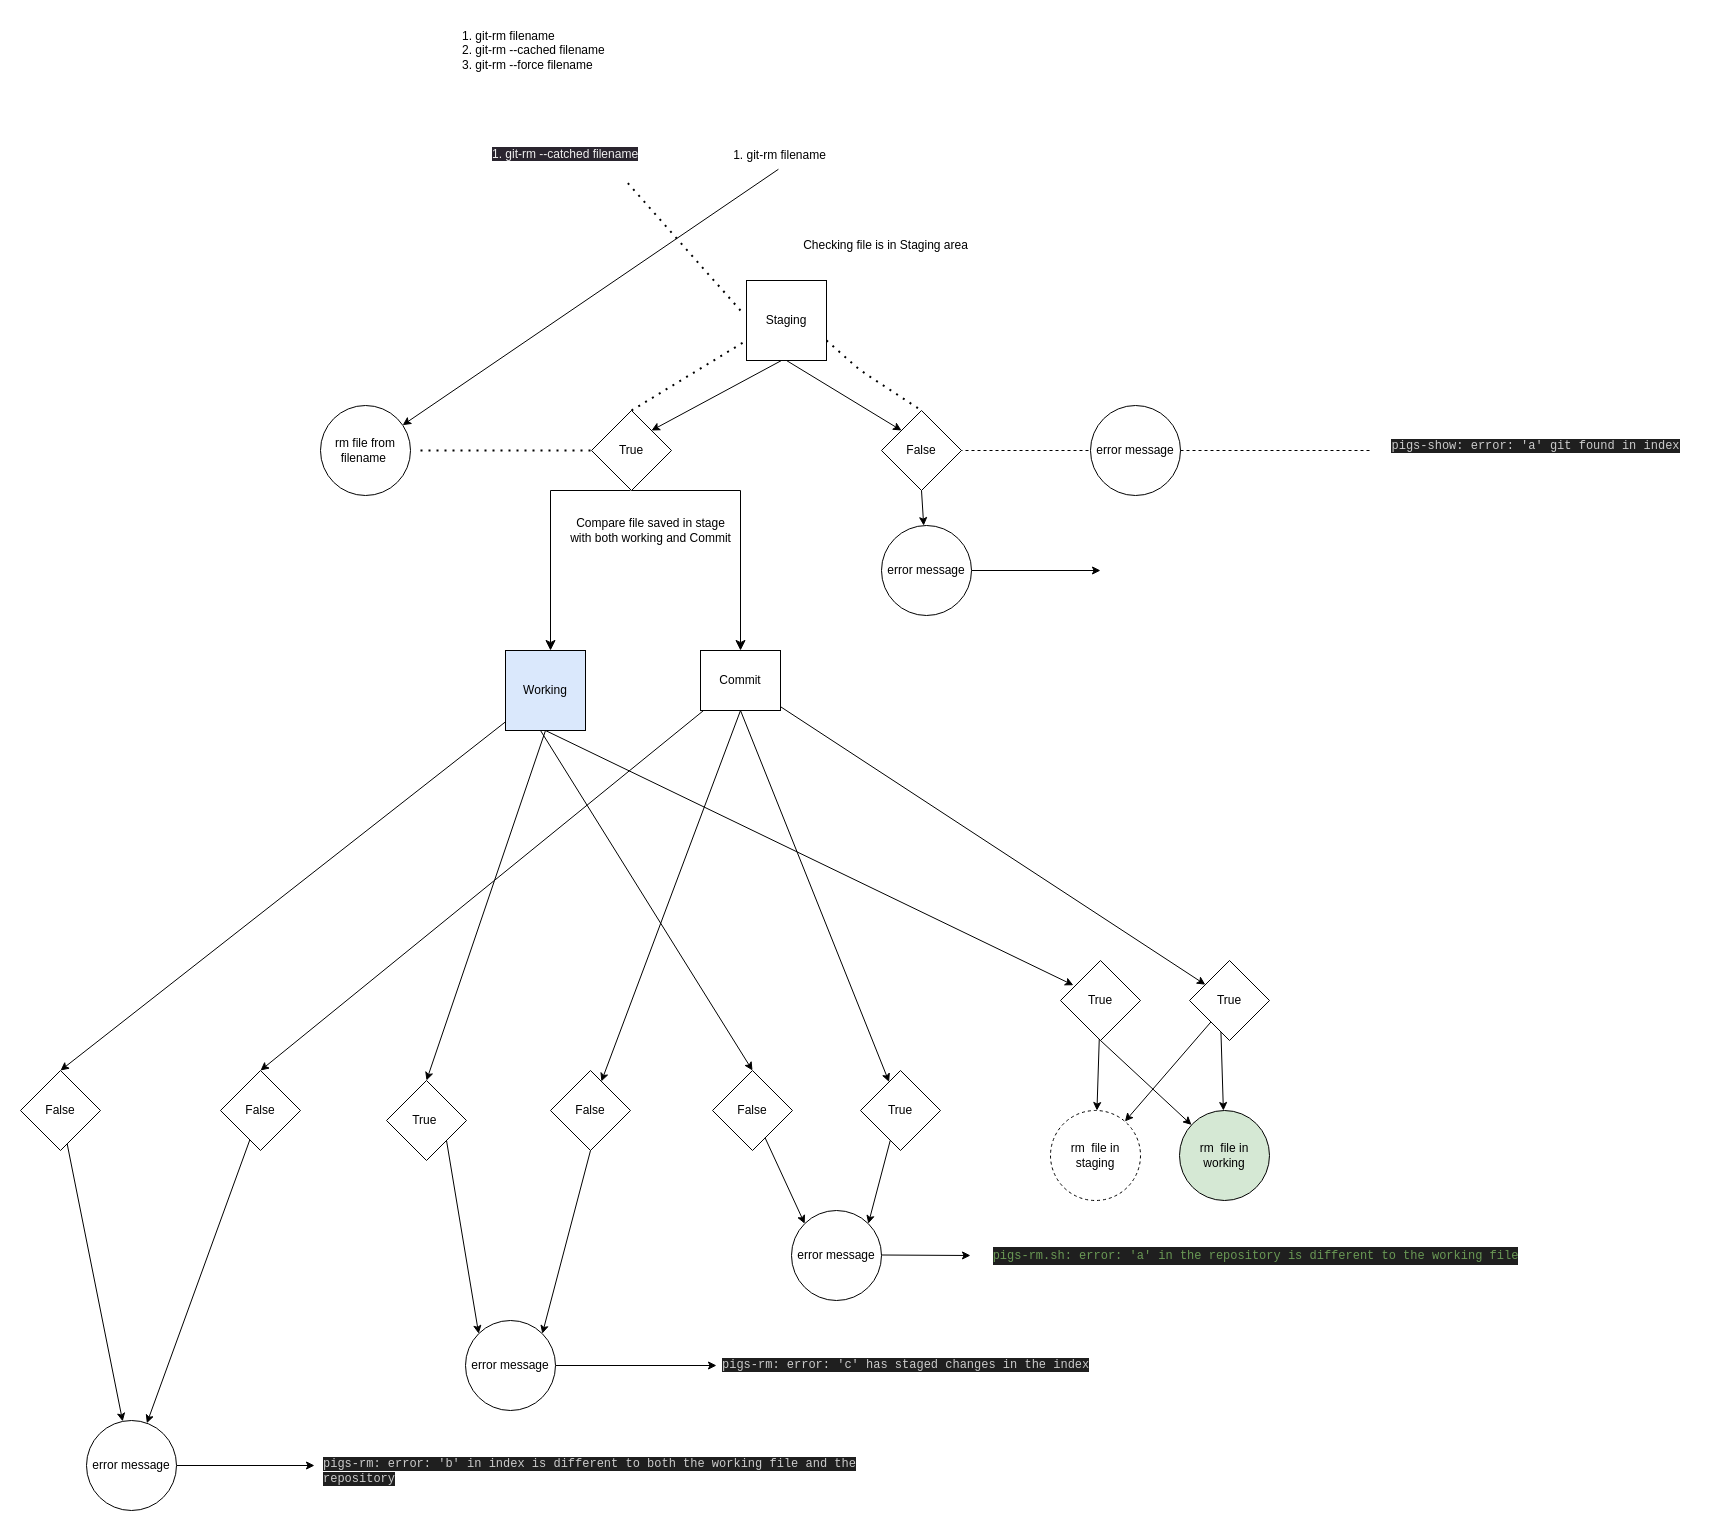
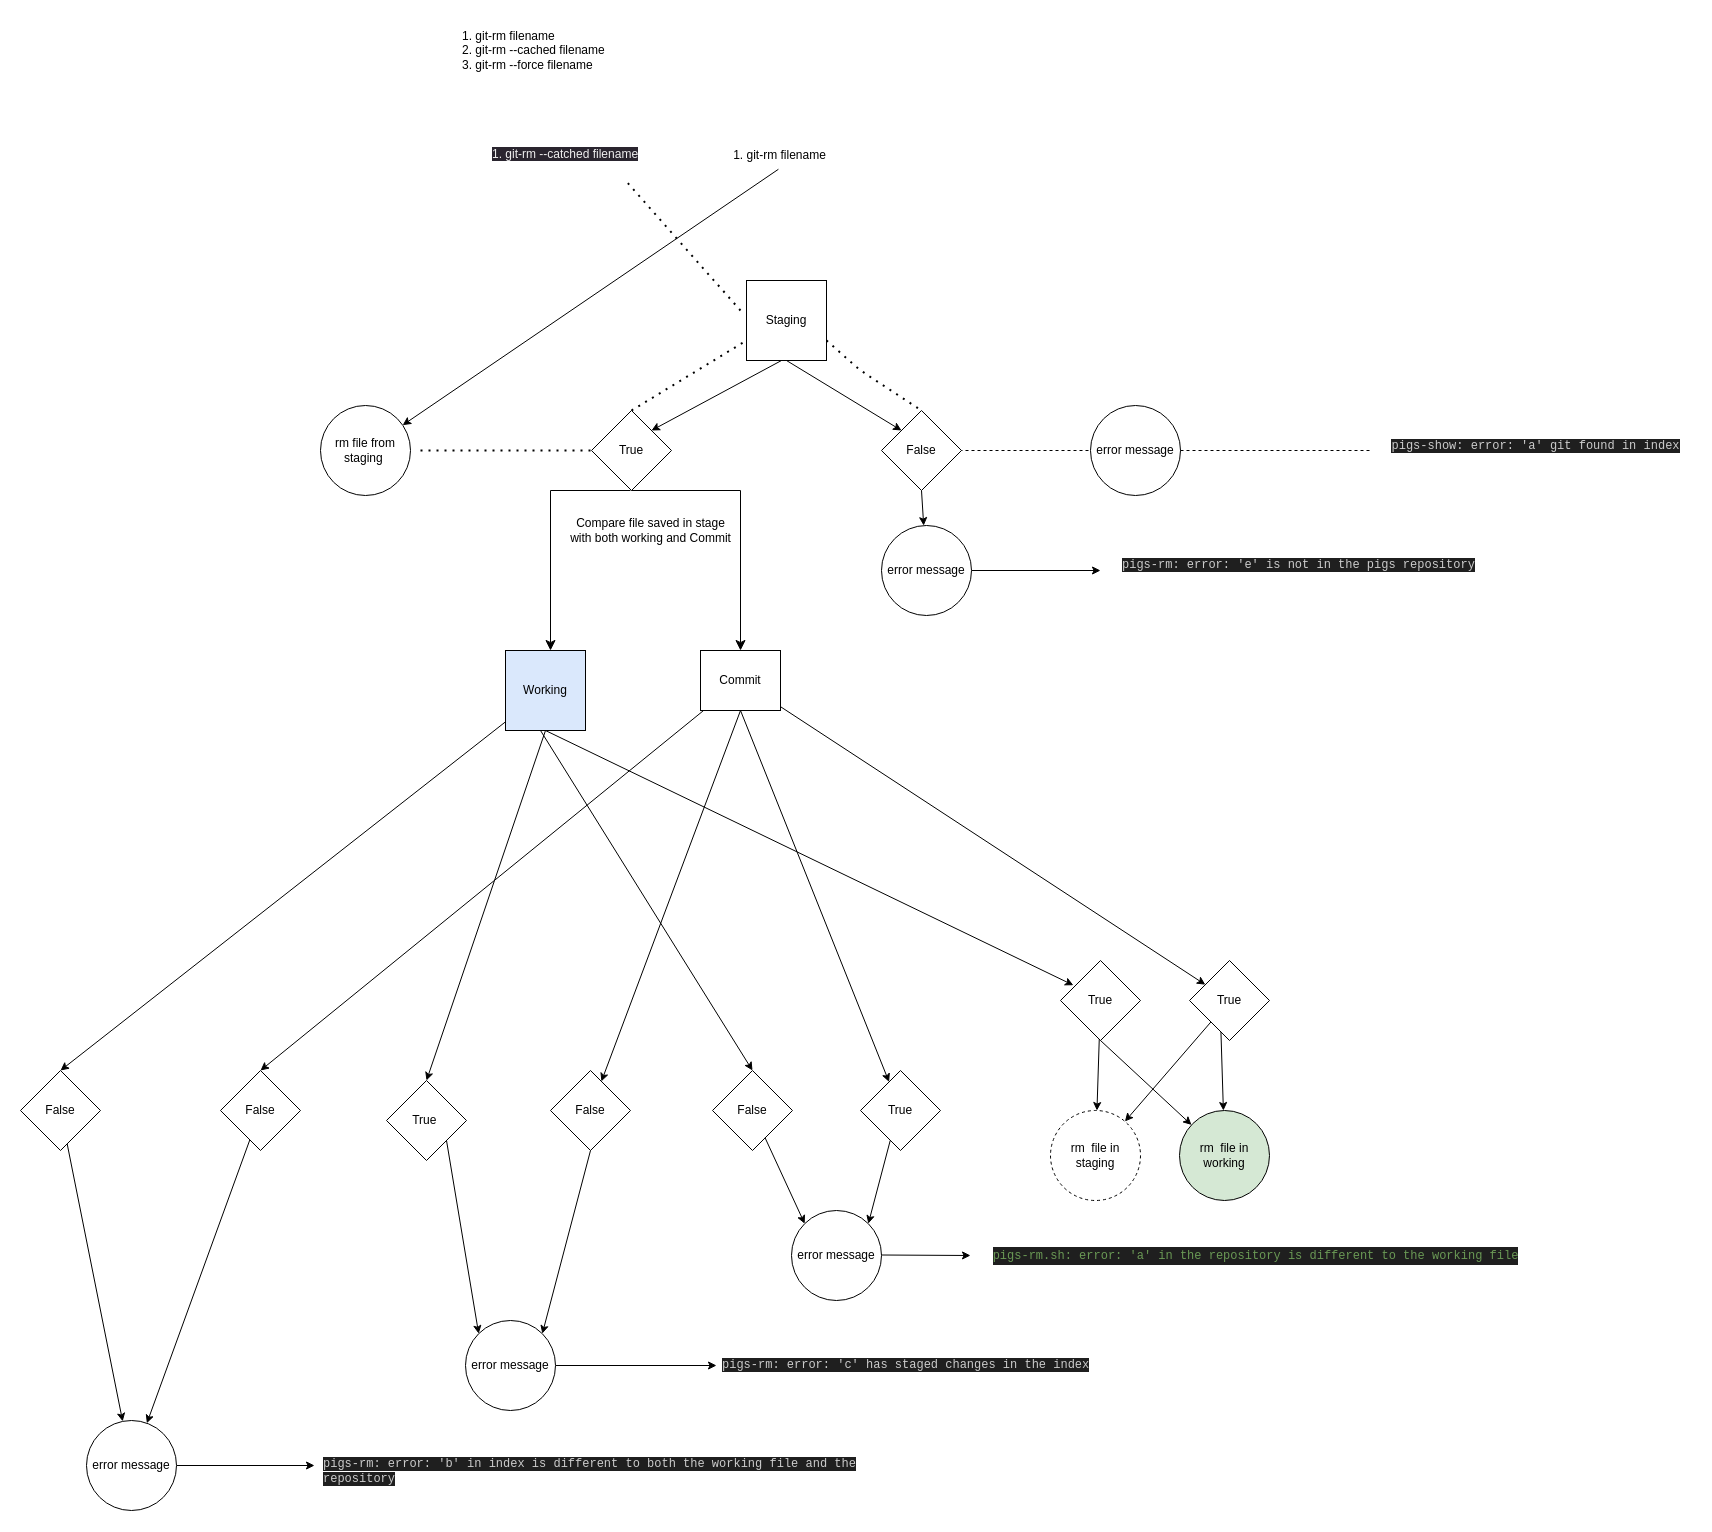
node "Checking file is in Staging area": removed
node "rm file from filename": label "rm file from filename" -> "rm file from staging"
node "pigs-rm: error: 'e' is not in the pigs repository": added
